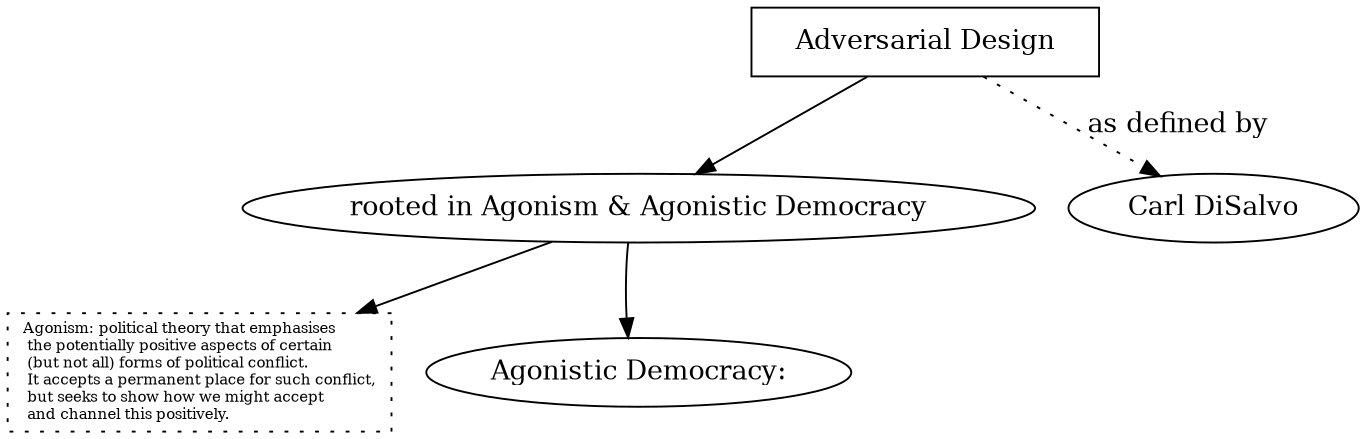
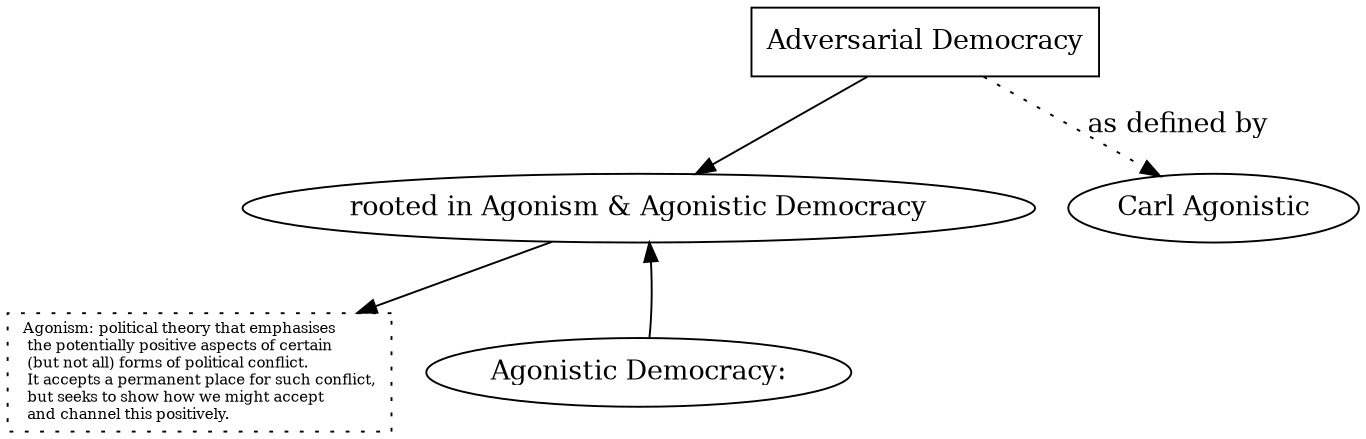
node "Adversarial Design": label "Adversarial Design" -> "Adversarial Democracy"
node "Carl DiSalvo": label "Carl DiSalvo" -> "Carl Agonistic"
edge "rooted in Agonism & Agonistic Democracy" -> "Agonistic Democracy:": reversed
